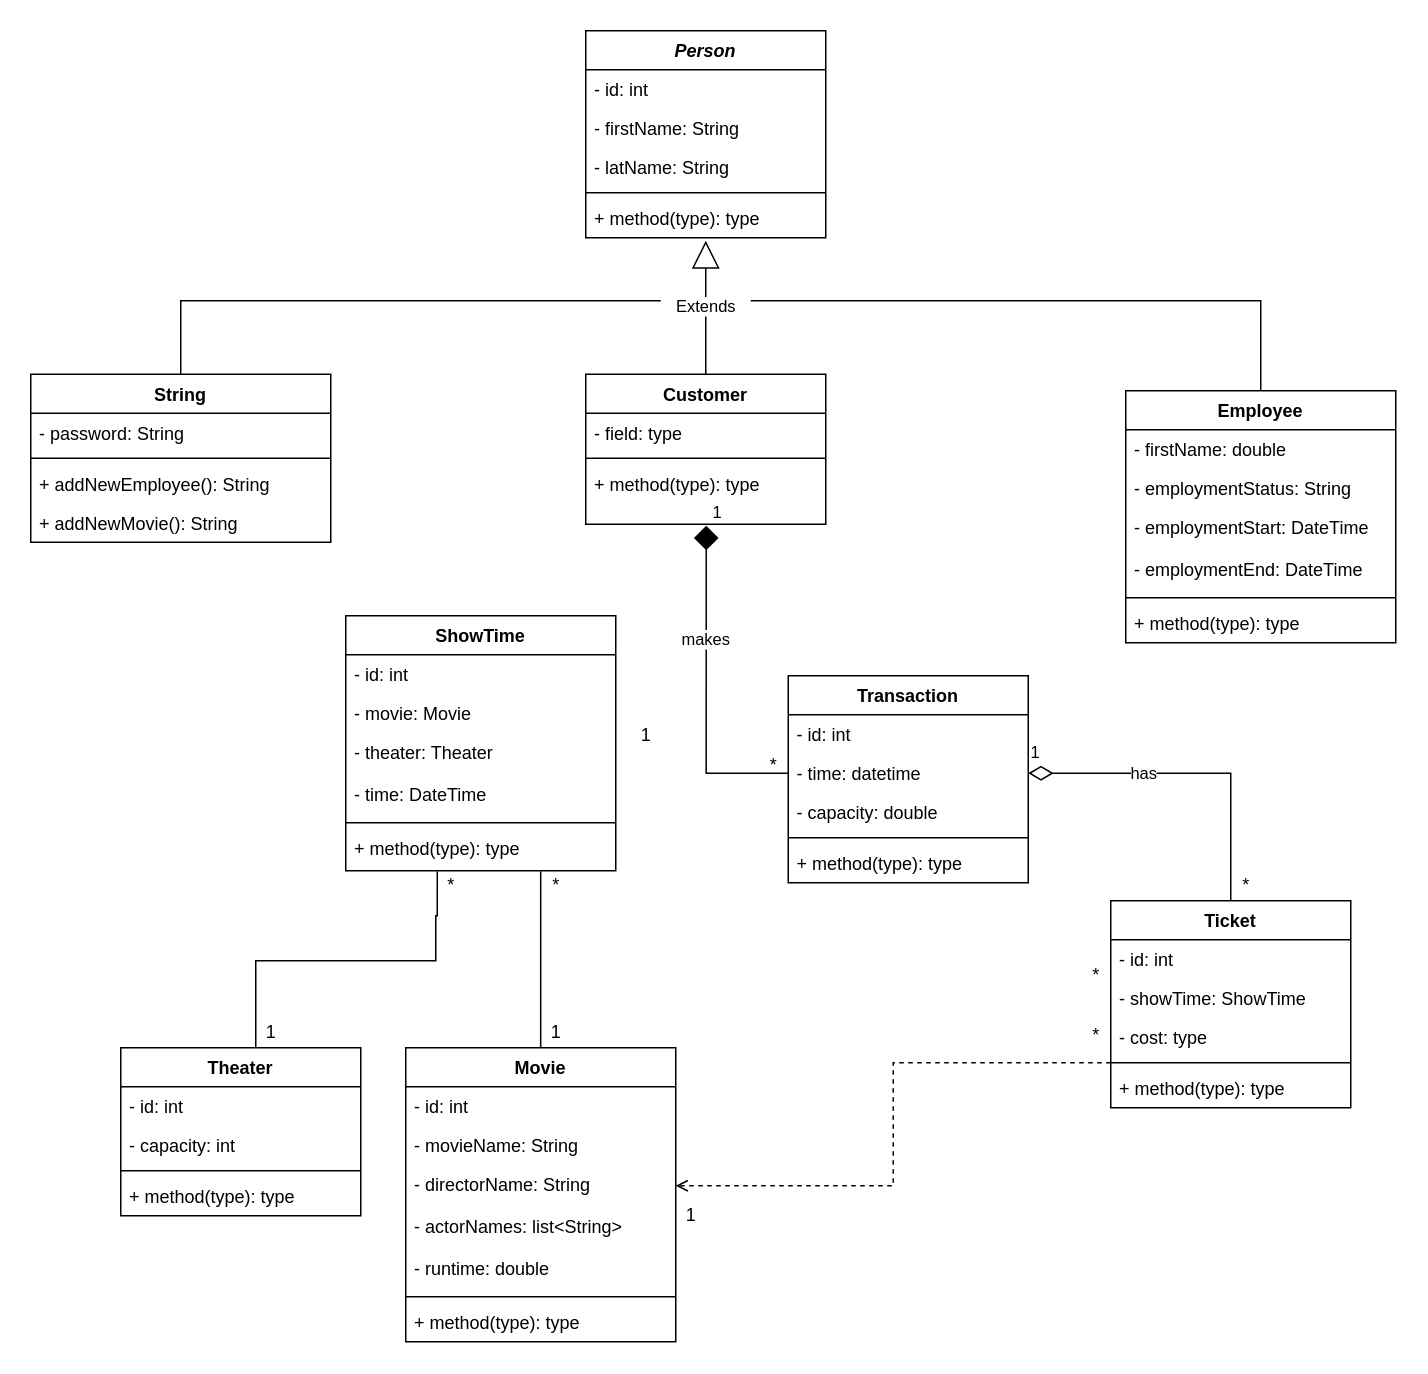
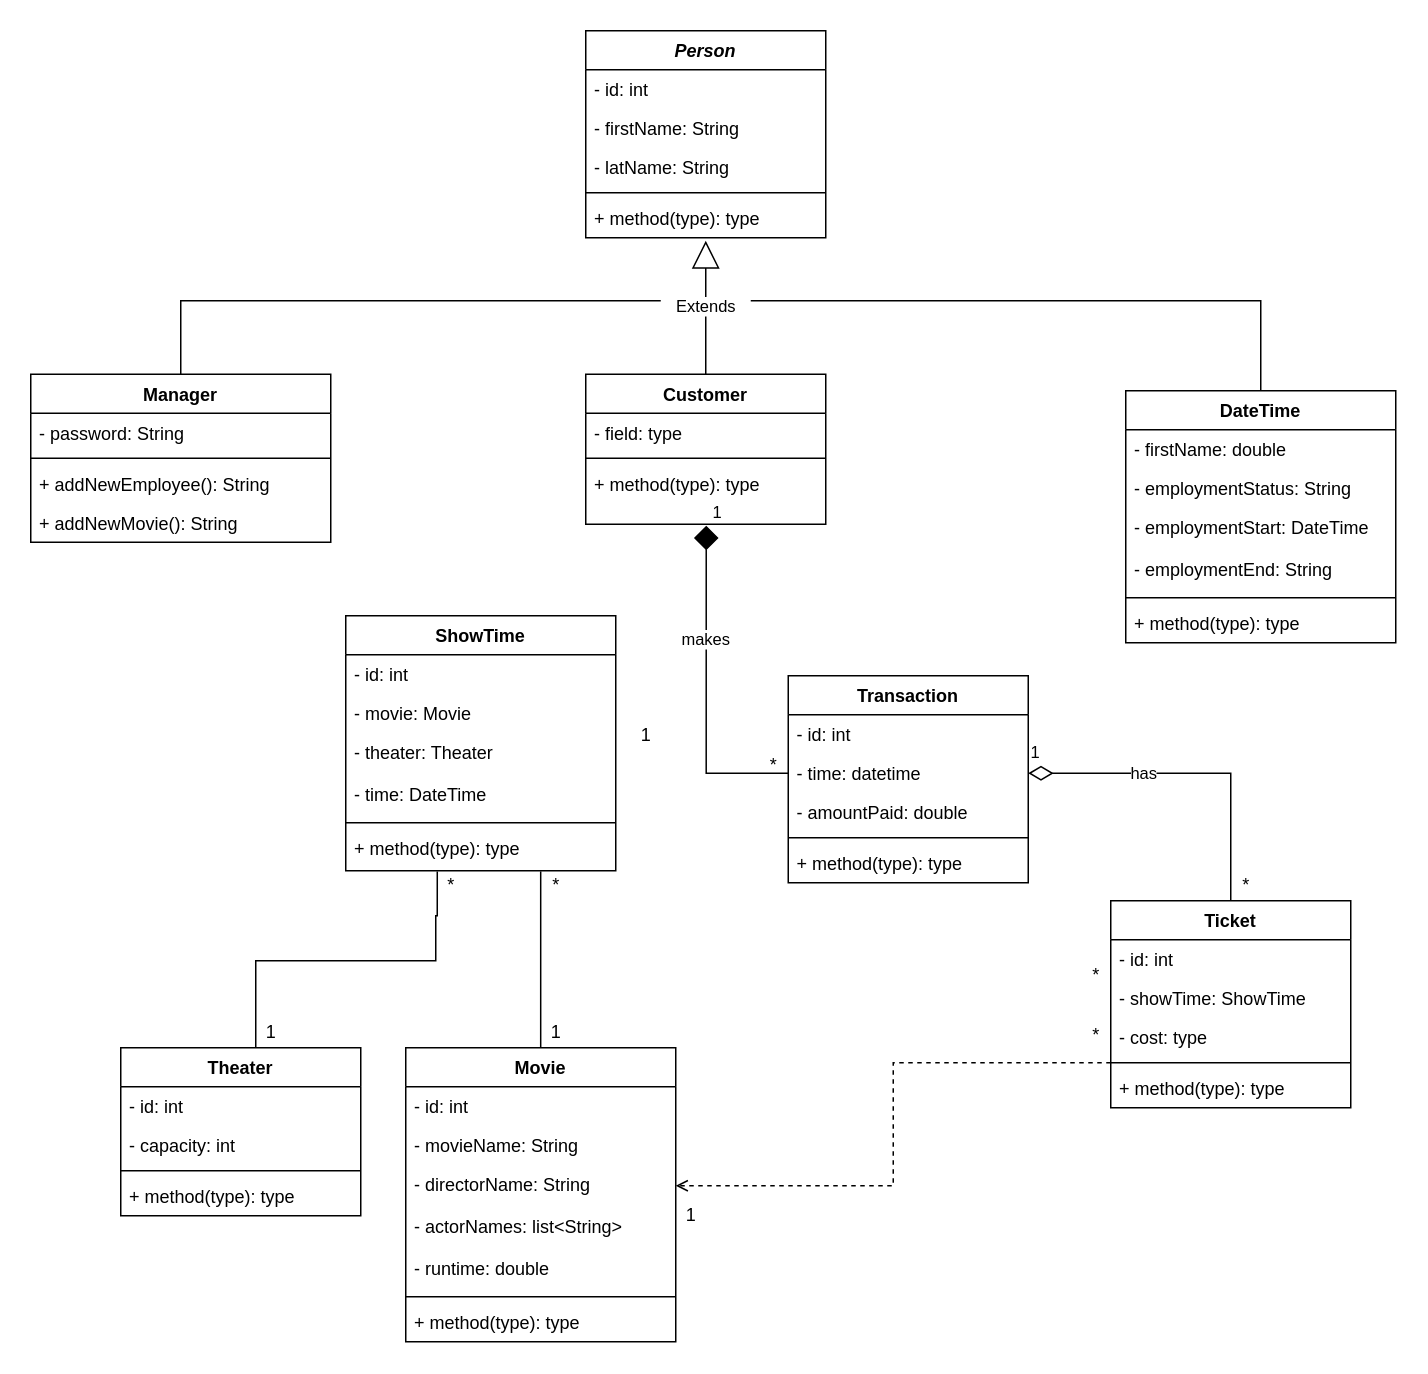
node "String": label "String" -> "Manager"
node "Employee": label "Employee" -> "DateTime"
node "- employmentEnd: DateTime": label "- employmentEnd: DateTime" -> "- employmentEnd: String"
node "- capacity: double": label "- capacity: double" -> "- amountPaid: double"
